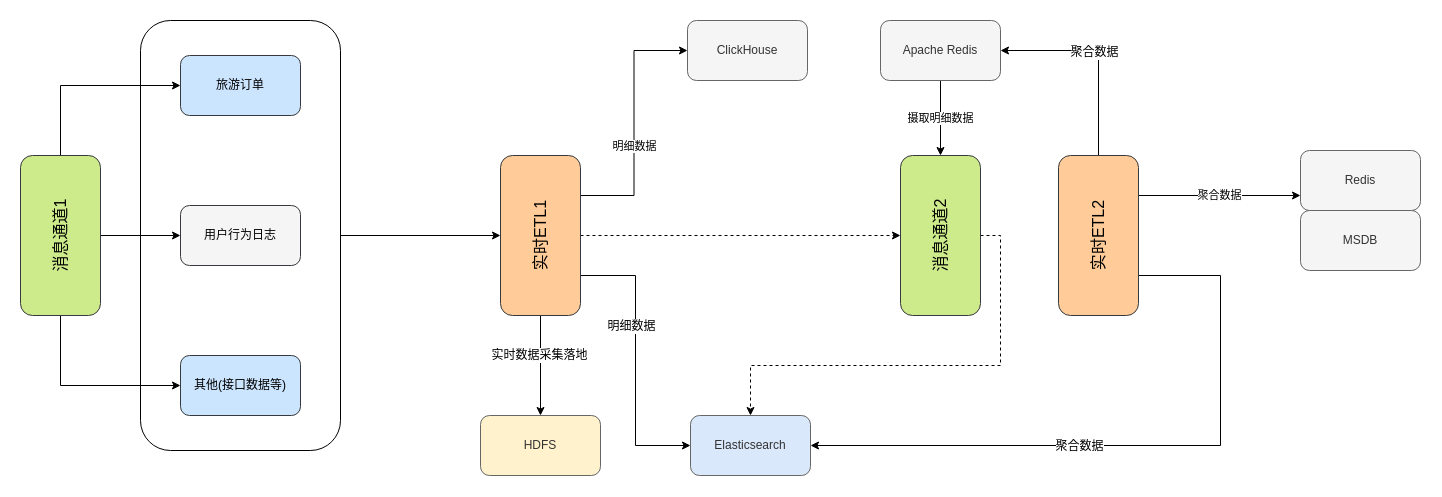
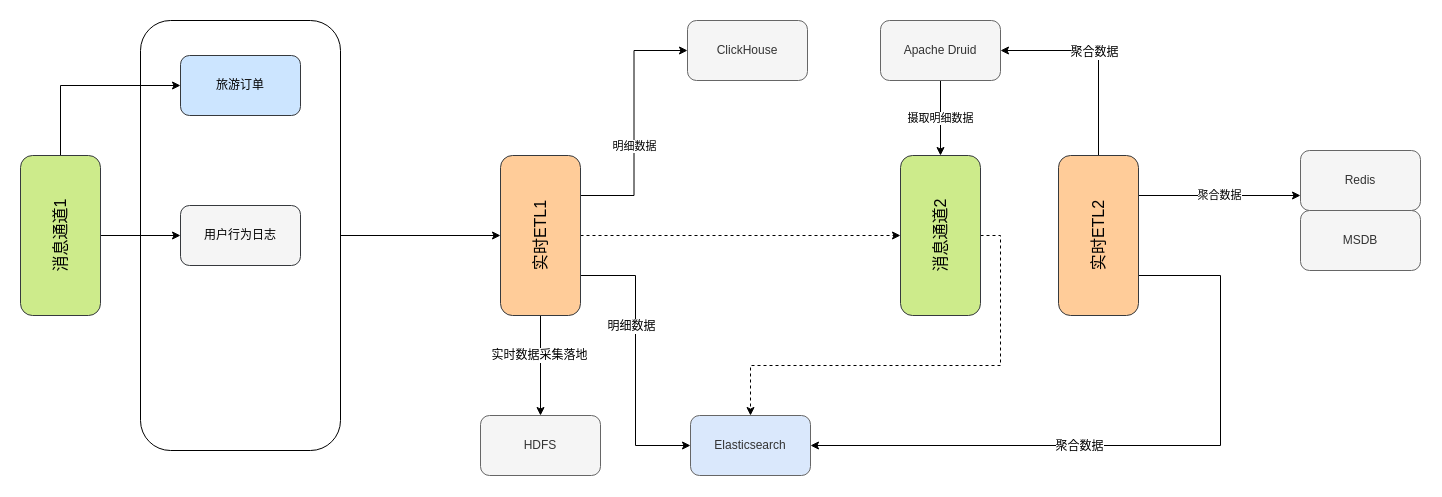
node "Apache Redis": label "Apache Redis" -> "Apache Druid"
edge "消息通道1" -> "其他(接口数据等)": removed
node "其他(接口数据等)": removed
node "HDFS": fillcolor #fff2cc -> #f5f5f5
